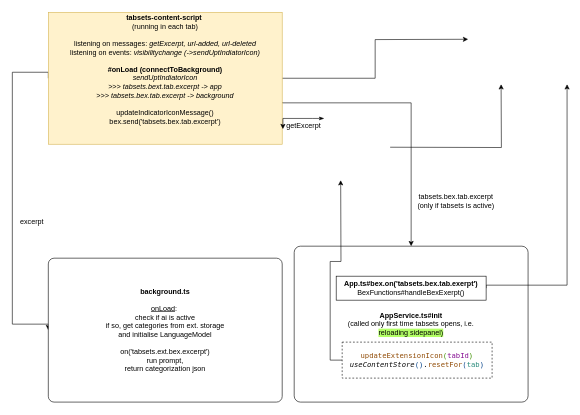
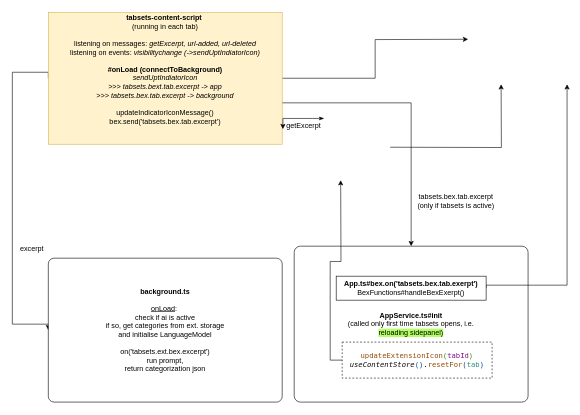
node "excerpt": moved (32, 222) -> (32, 249)
